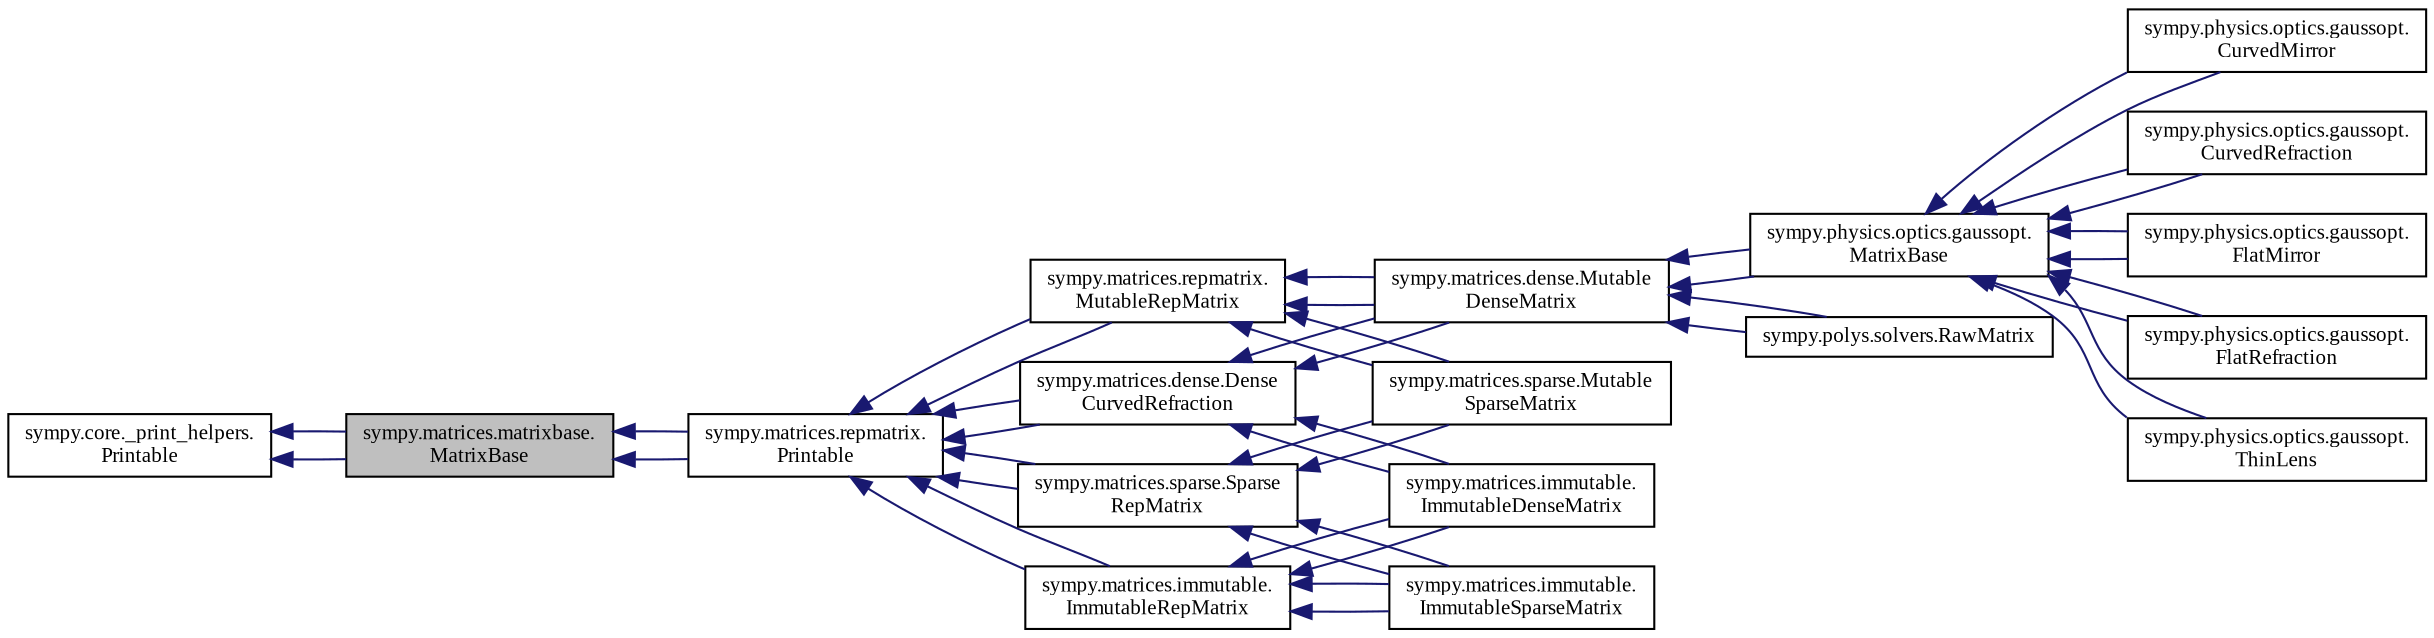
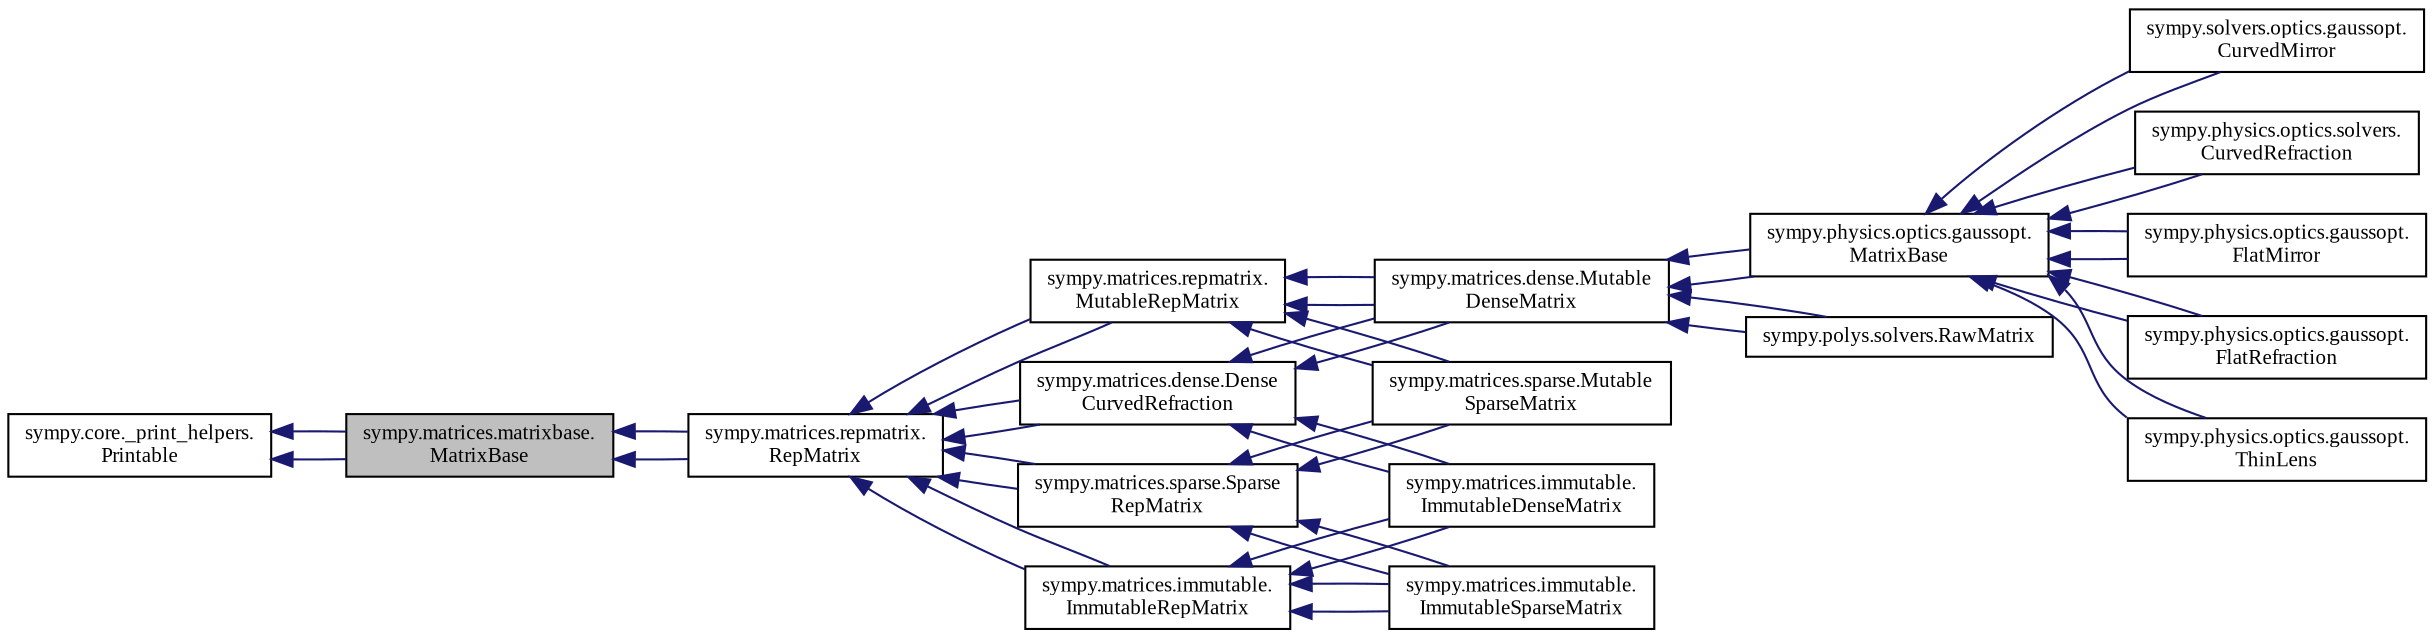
node "sympy.physics.optics.gaussopt. CurvedMirror": label "sympy.physics.optics.gaussopt. CurvedMirror" -> "sympy.solvers.optics.gaussopt. CurvedMirror"
node "sympy.physics.optics.gaussopt. CurvedRefraction": label "sympy.physics.optics.gaussopt. CurvedRefraction" -> "sympy.physics.optics.solvers. CurvedRefraction"
node "sympy.matrices.repmatrix. Printable": label "sympy.matrices.repmatrix. Printable" -> "sympy.matrices.repmatrix. RepMatrix"
